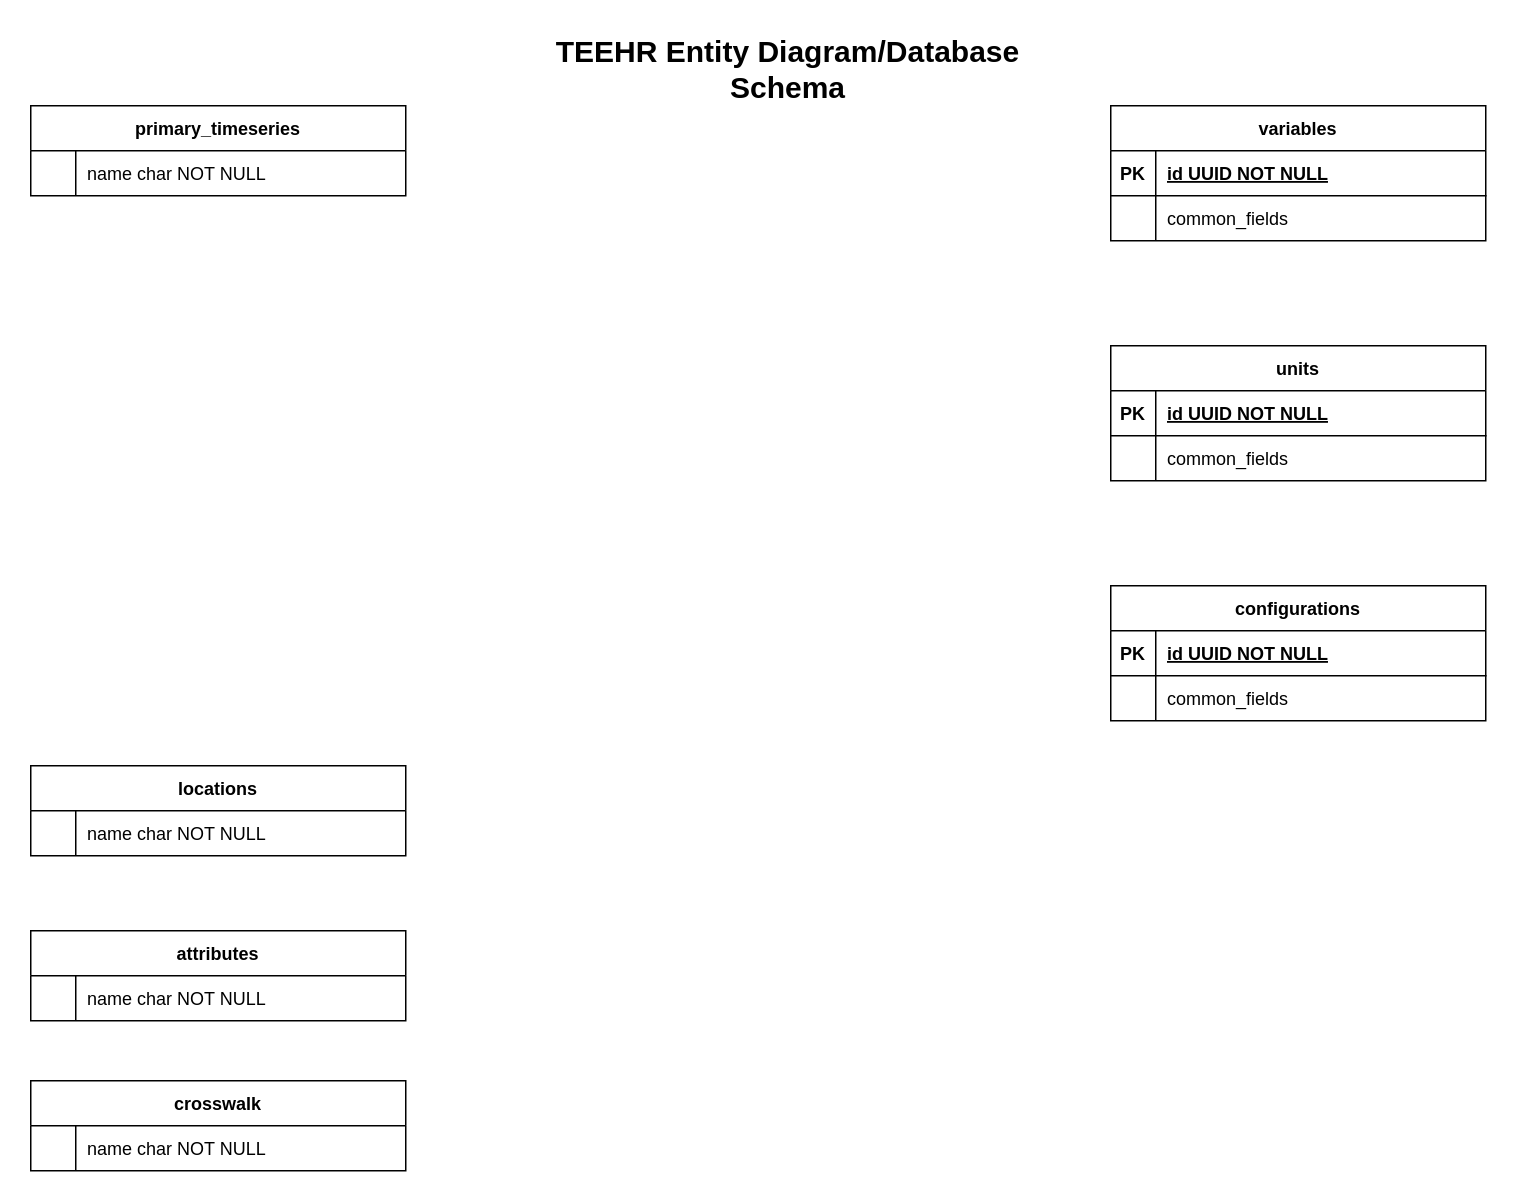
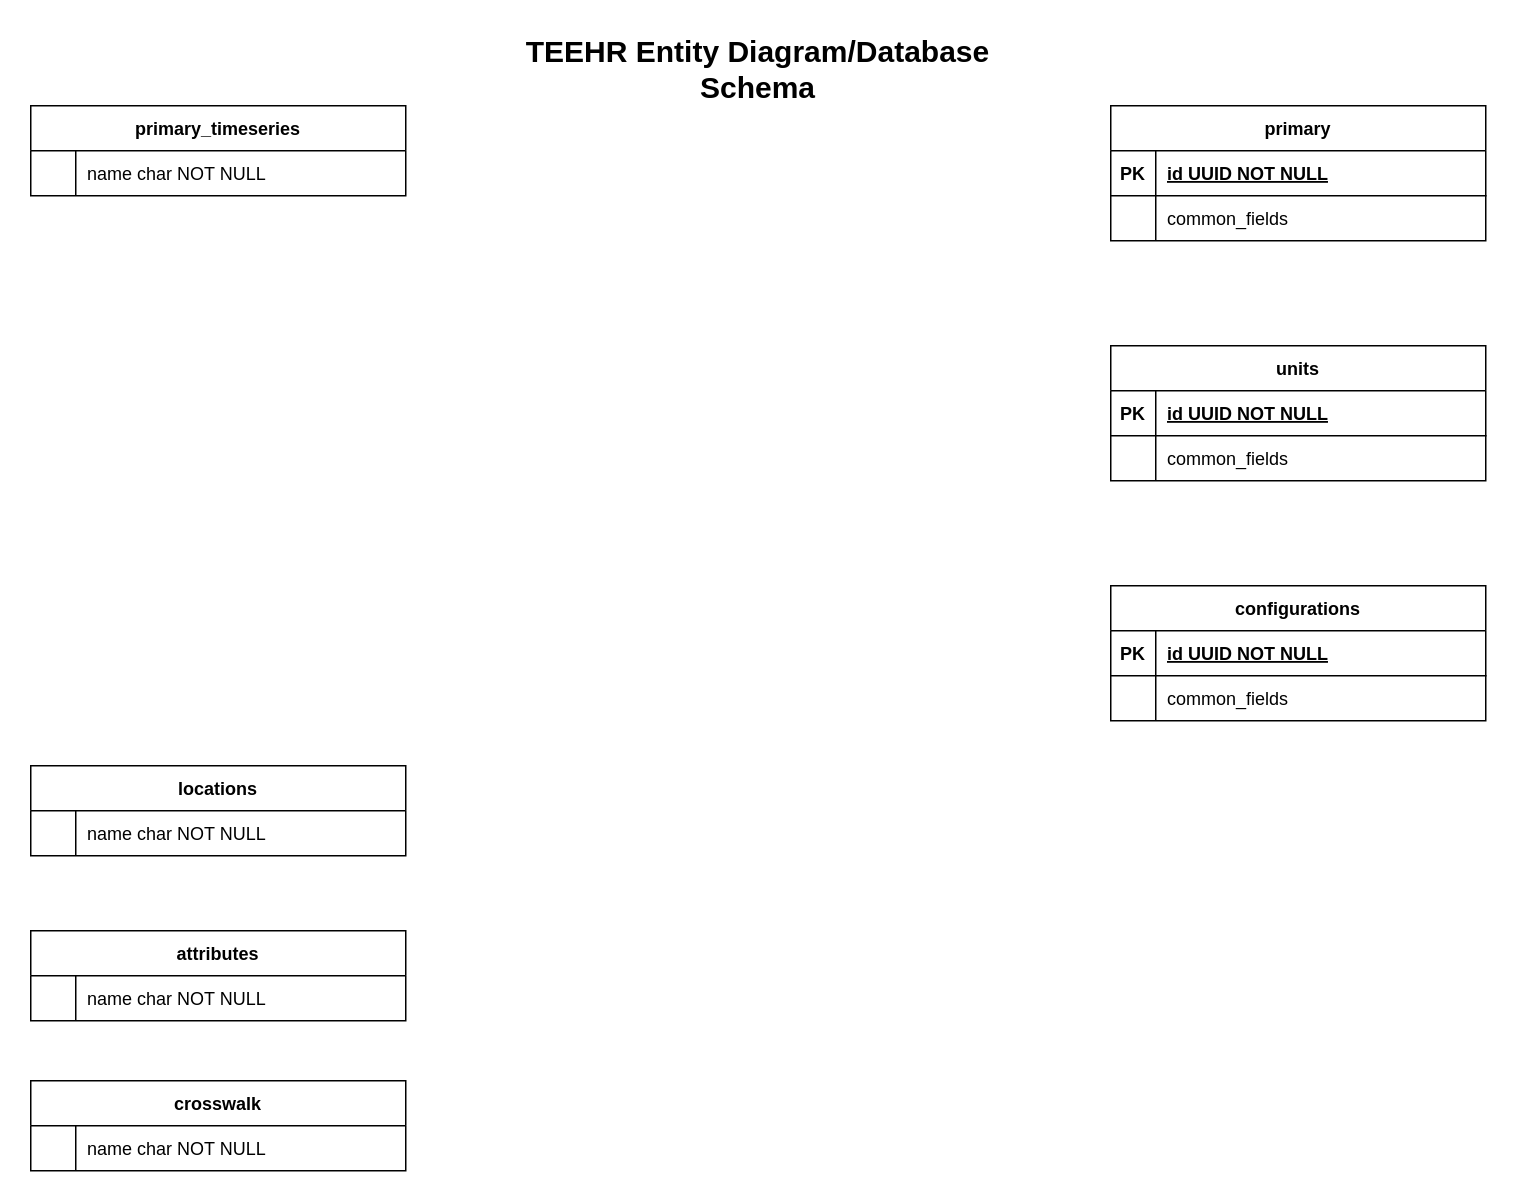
node "TEEHR Entity Diagram/Database Schema": moved (788, 68) -> (758, 68)
node "variables": label "variables" -> "primary"
